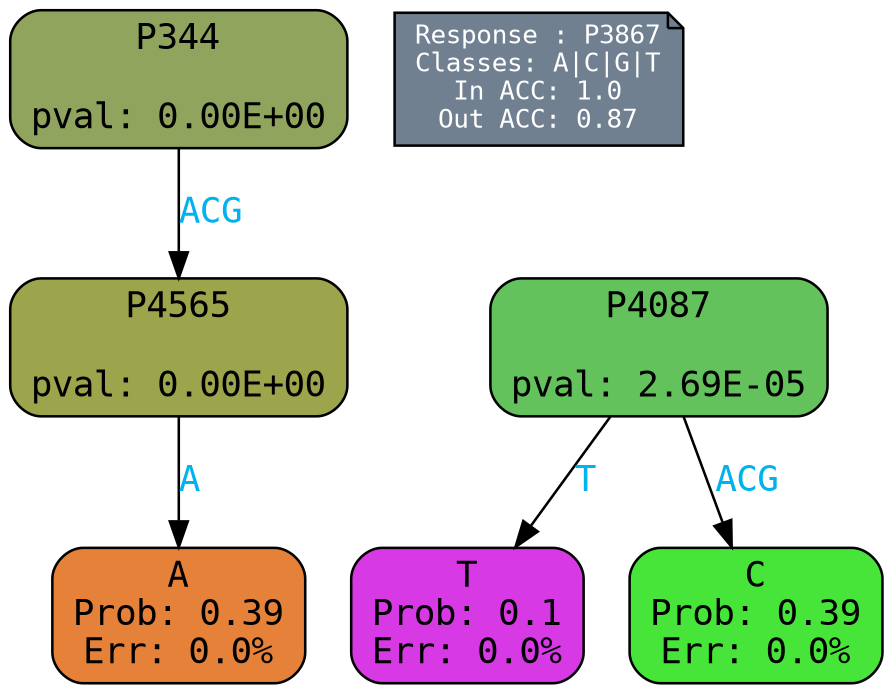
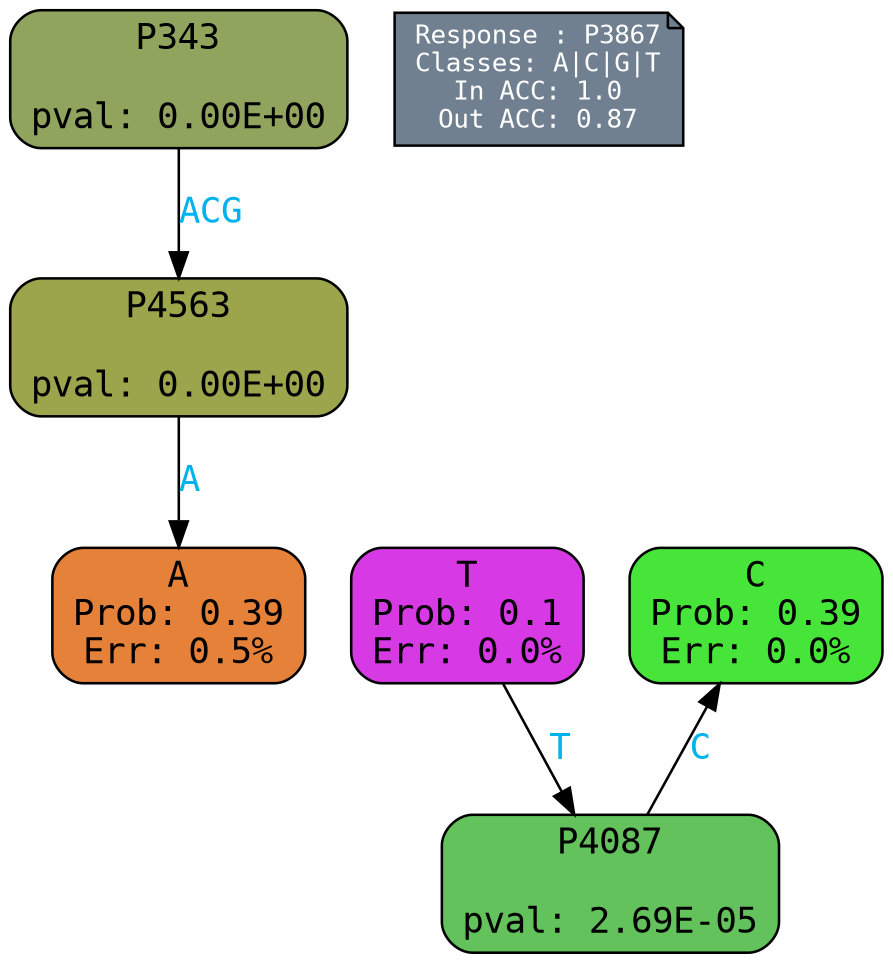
node "P344 pval: 0.00E+00": label "P344 pval: 0.00E+00" -> "P343 pval: 0.00E+00"
node "P4565 pval: 0.00E+00": label "P4565 pval: 0.00E+00" -> "P4563 pval: 0.00E+00"
edge "P4087 pval: 2.69E-05" -> "T Prob: 0.1 Err: 0.0%": reversed
edge "P4087 pval: 2.69E-05" -> "C Prob: 0.39 Err: 0.0%": label "ACG" -> "C"
node "A Prob: 0.39 Err: 0.0%": label "A Prob: 0.39 Err: 0.0%" -> "A Prob: 0.39 Err: 0.5%"
